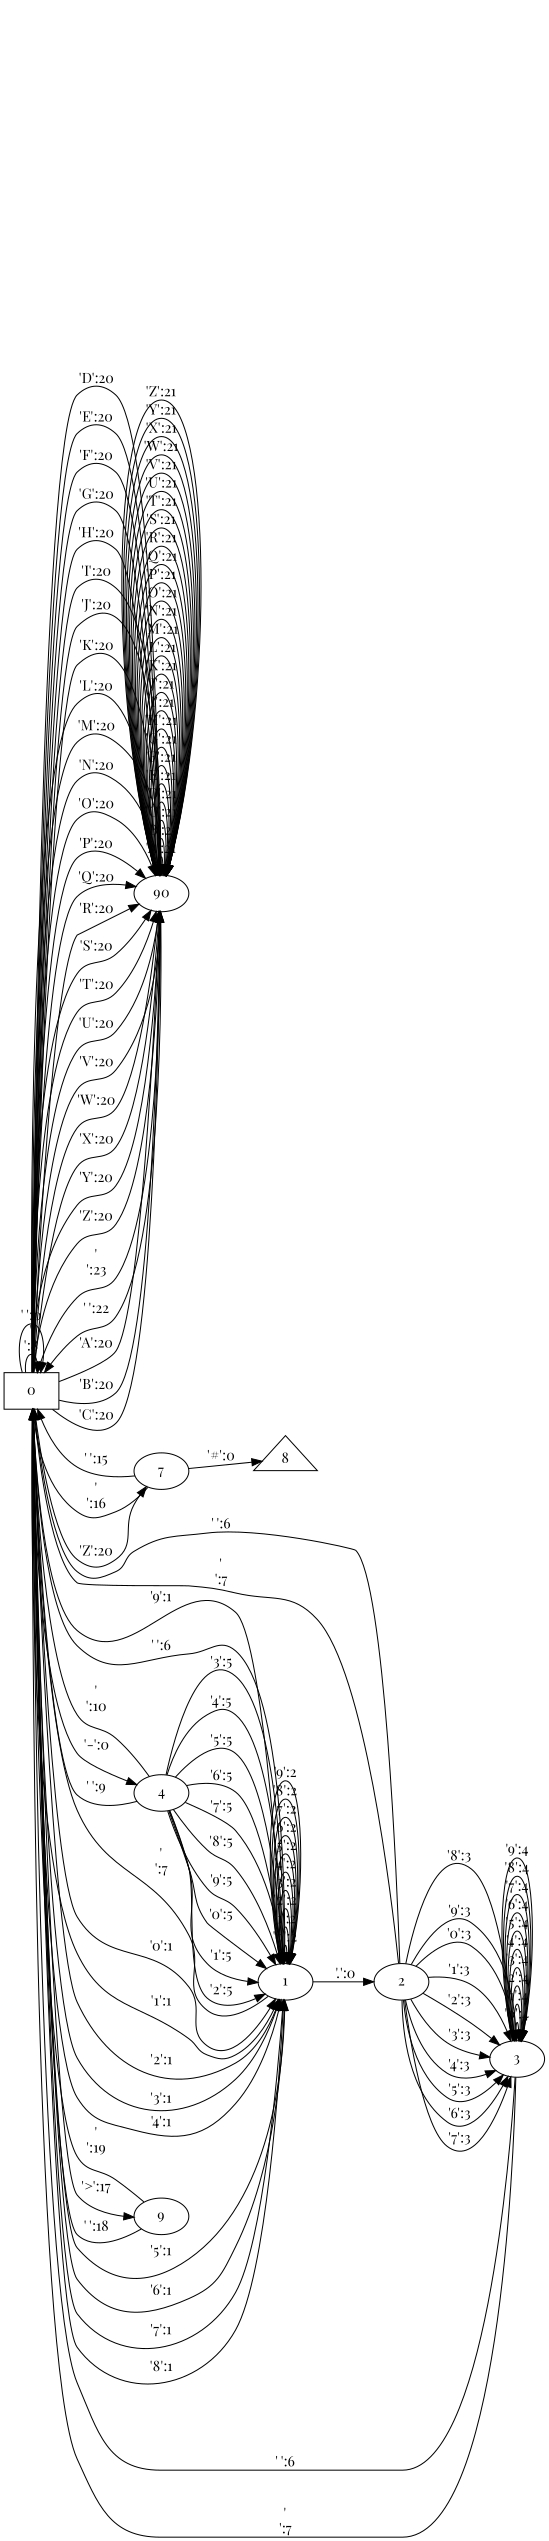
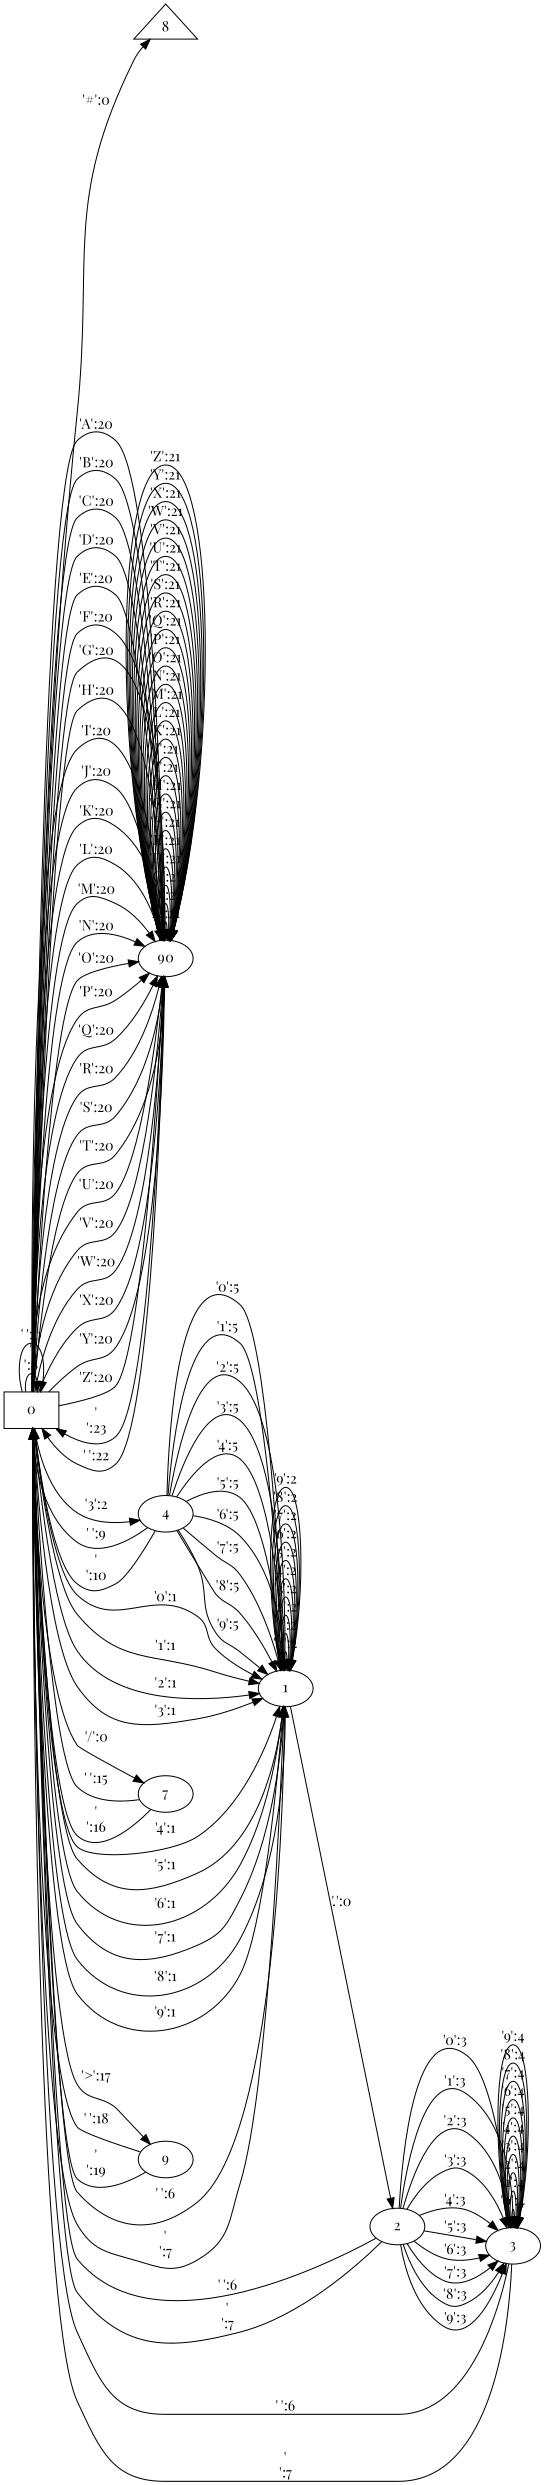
edge "7" -> "8": now "0" -> "8"
edge "0" -> "7": label "'Z':20" -> "'/':0"
edge "0" -> "4": label "'-':0" -> "'3':2"
